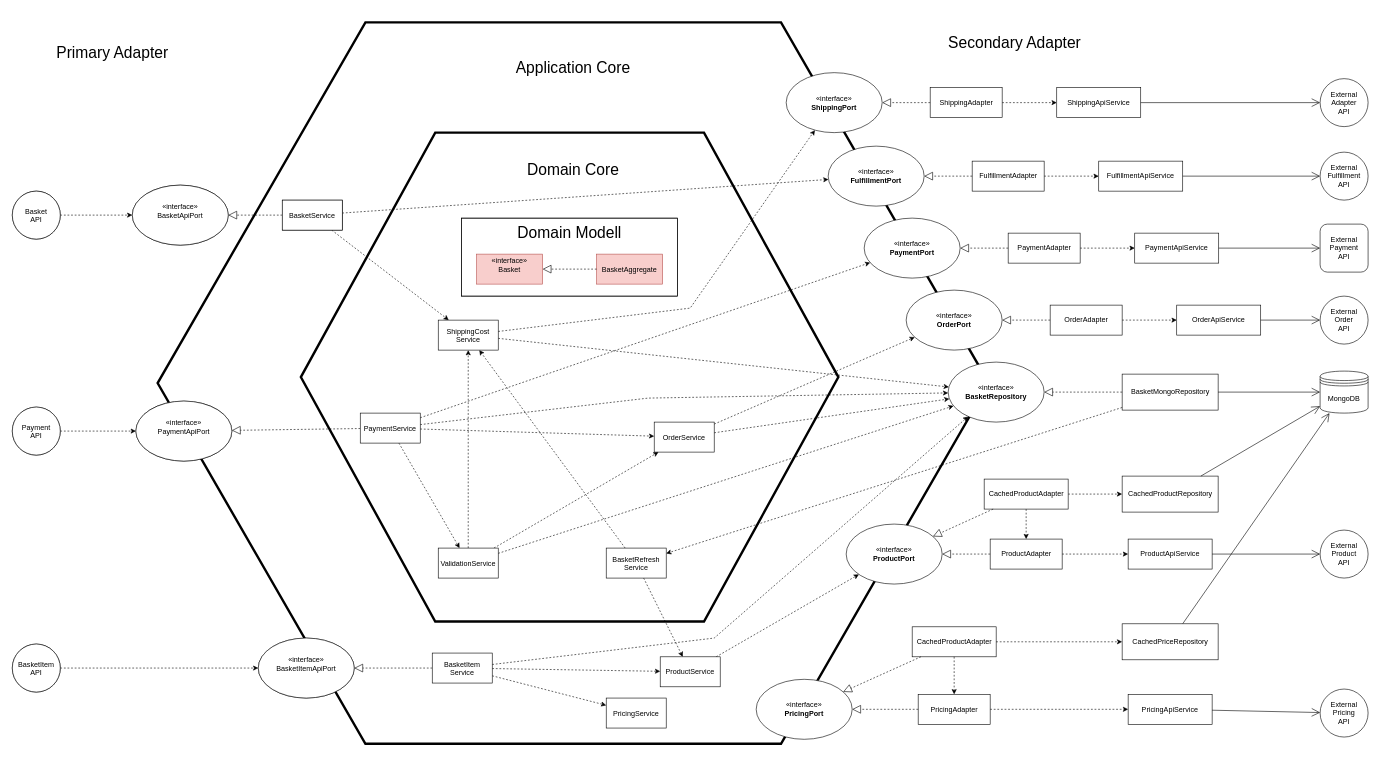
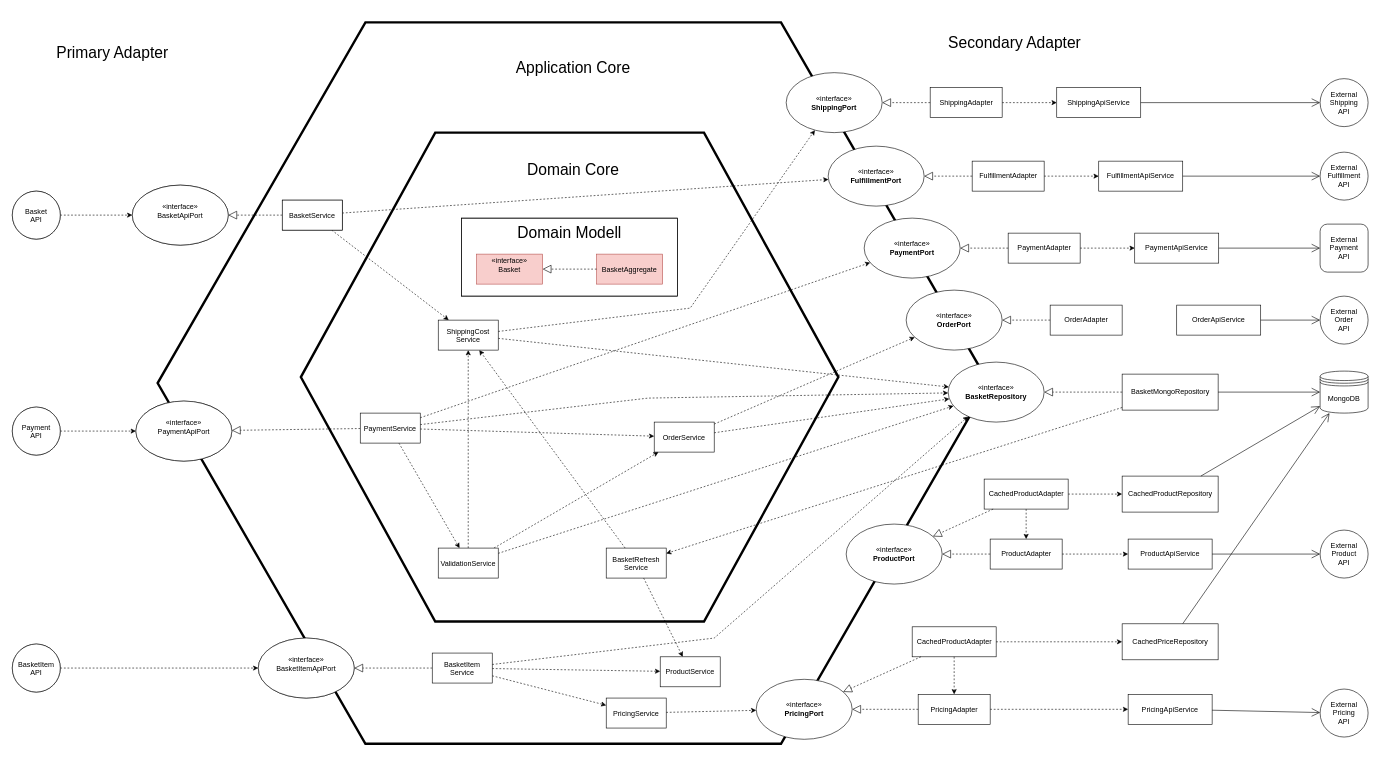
node "External Adapter API": label "External Adapter API" -> "External Shipping API"
edge "OrderAdapter" -> "OrderApiService": removed
edge "ProductService" -> "«interface» ProductPort": removed
edge "PricingService" -> "«interface» PricingPort": added
